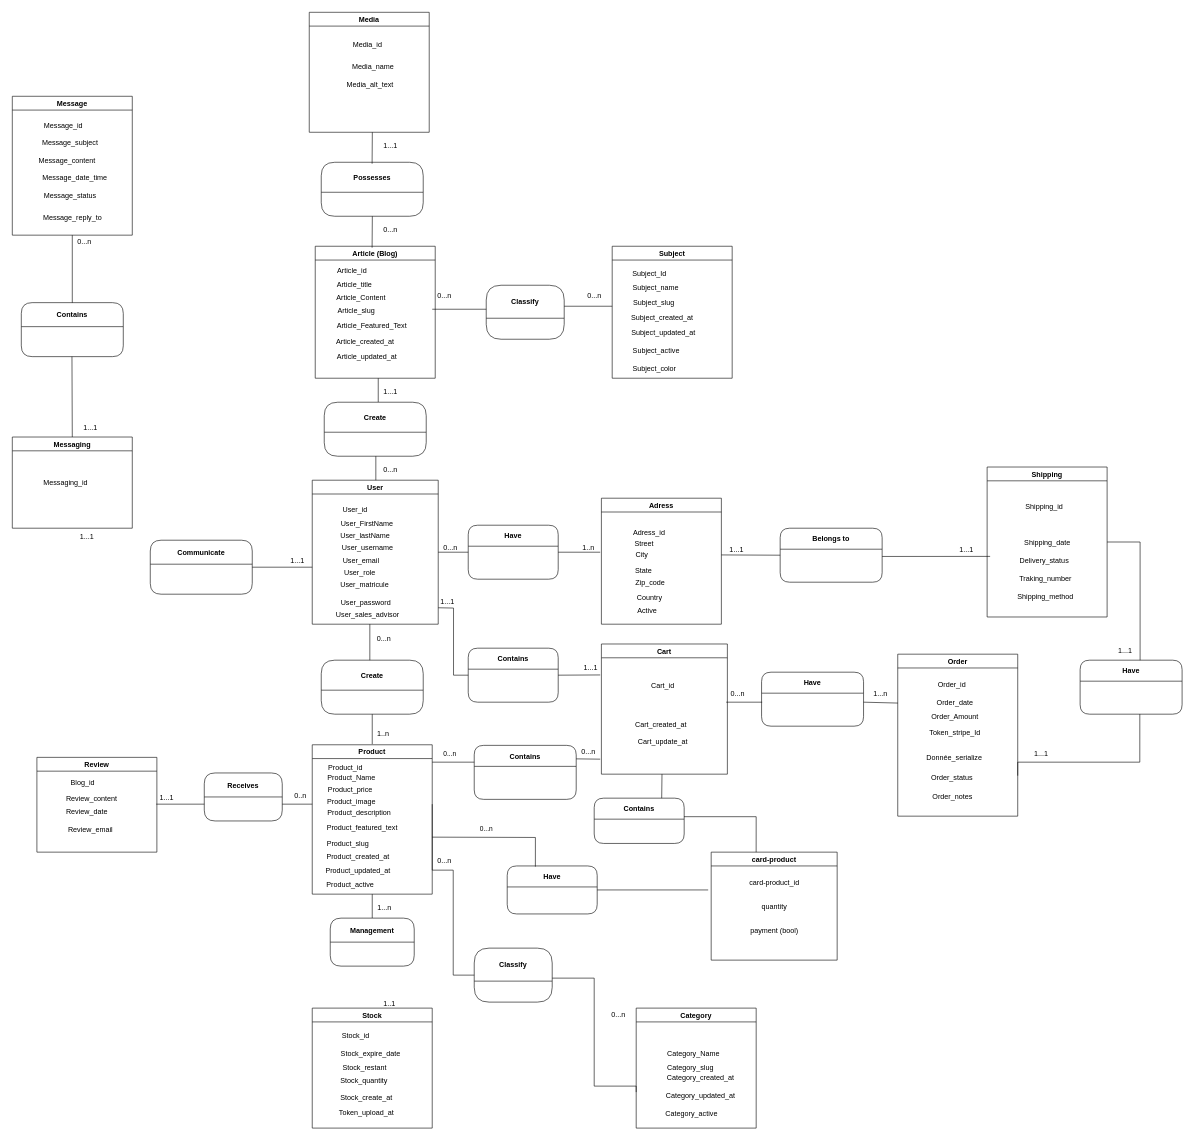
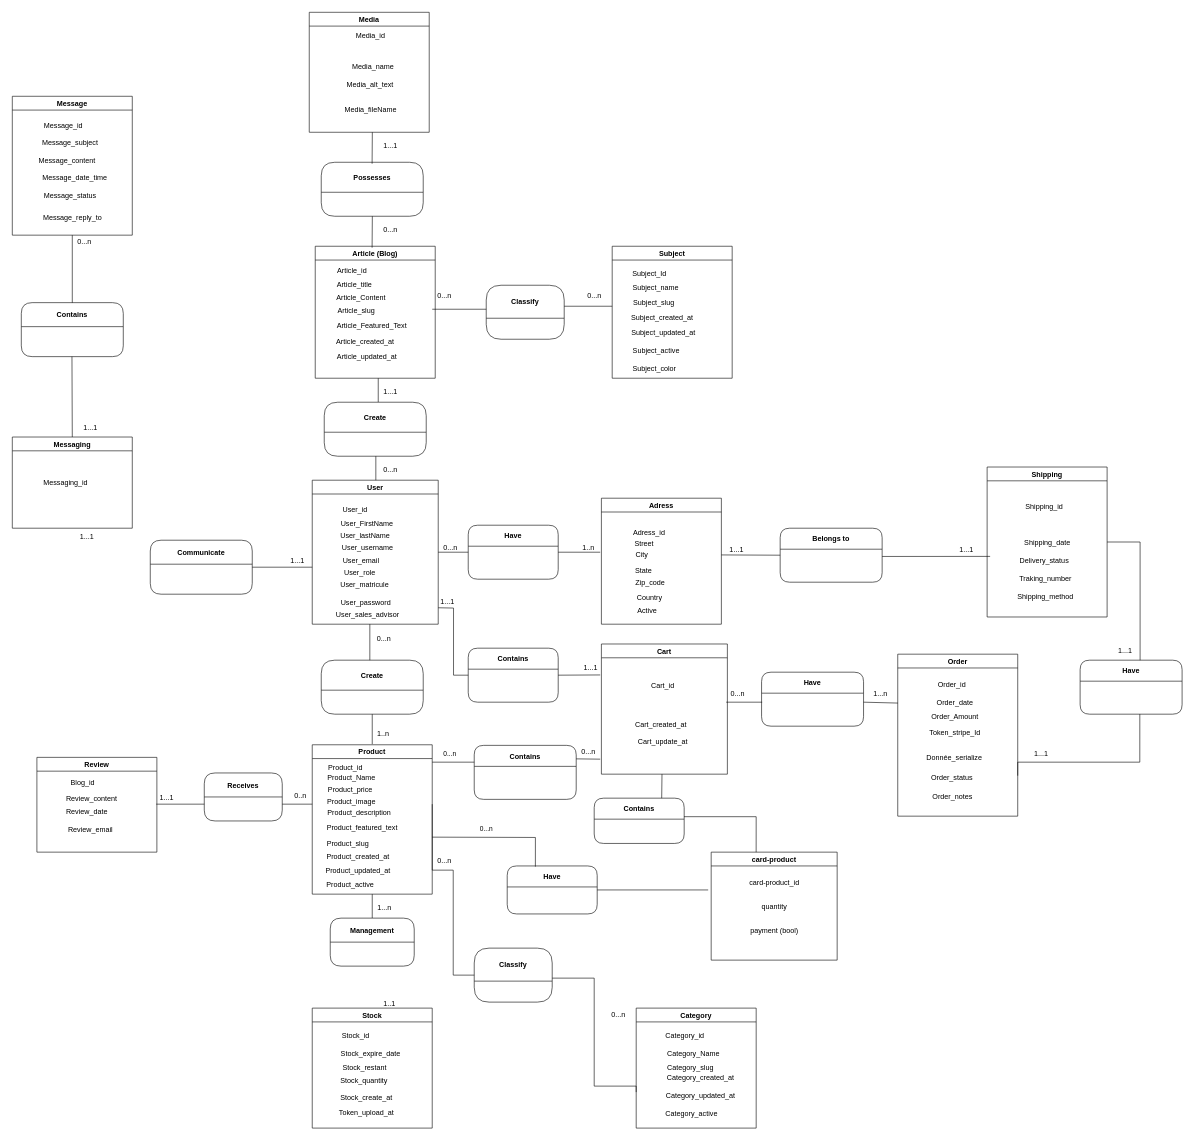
node "Media_id": moved (373, 45) -> (376, 36)
node "Media_fileName": added
node "Category_id": added
